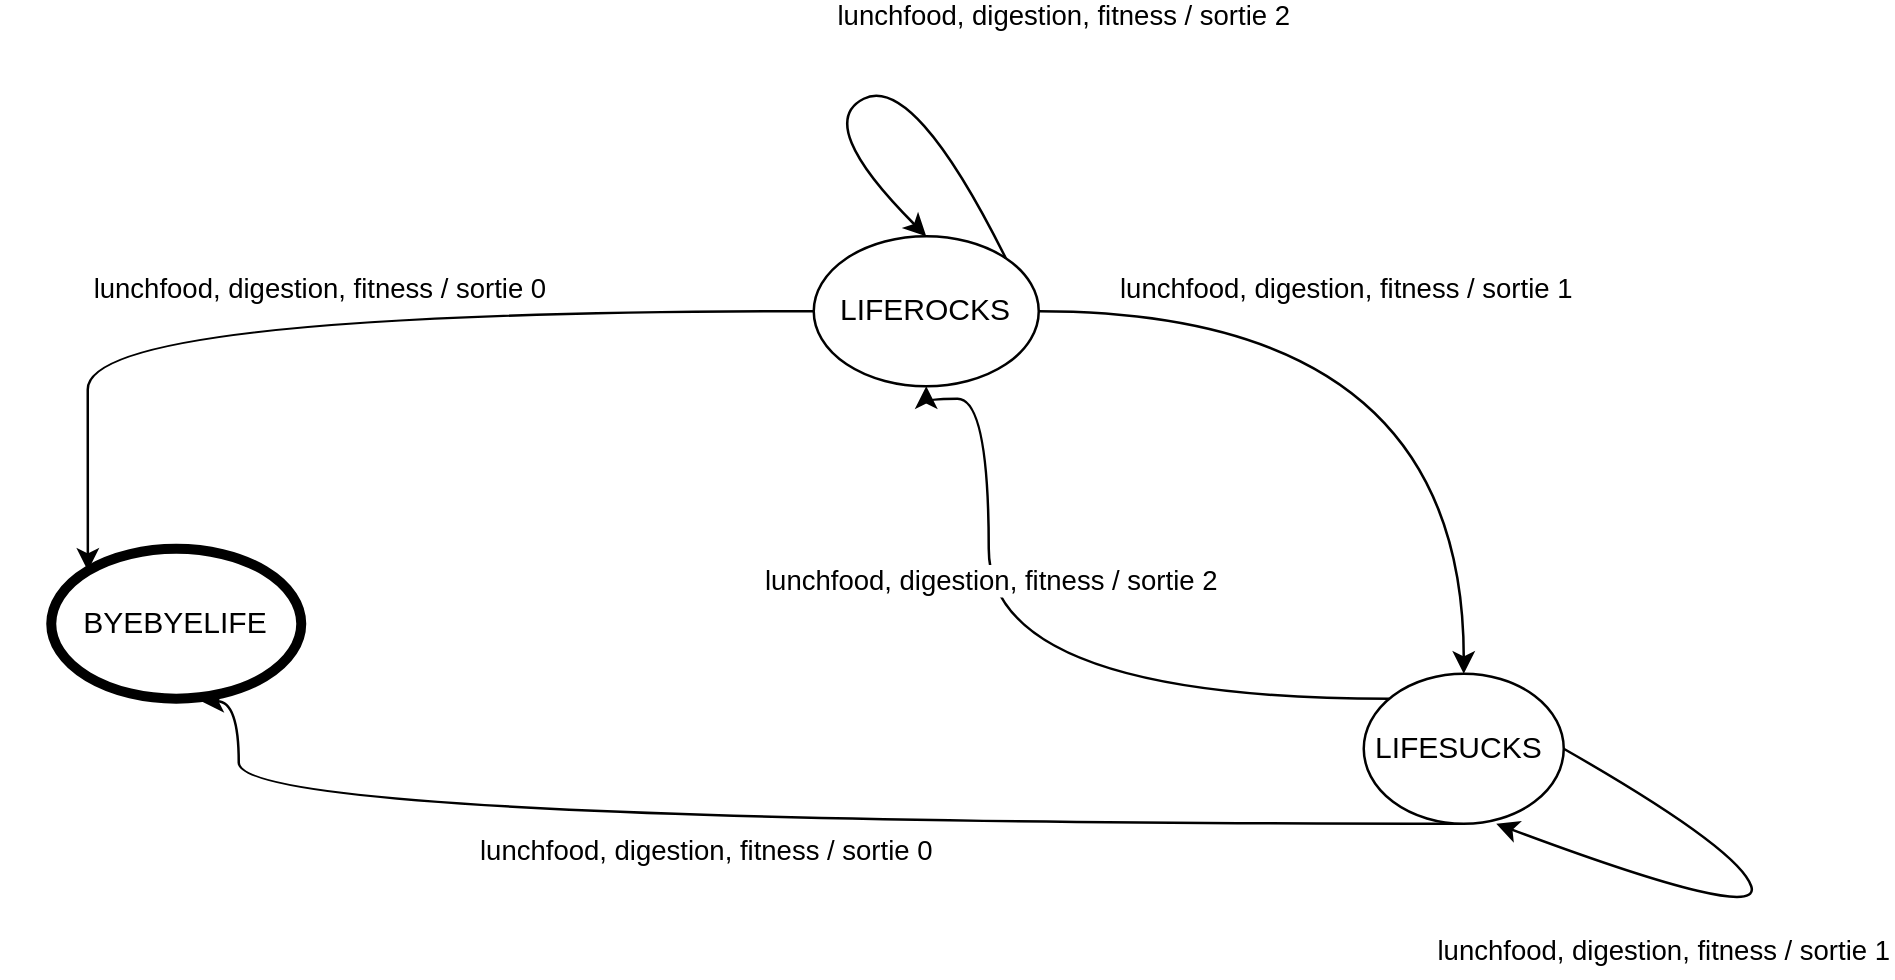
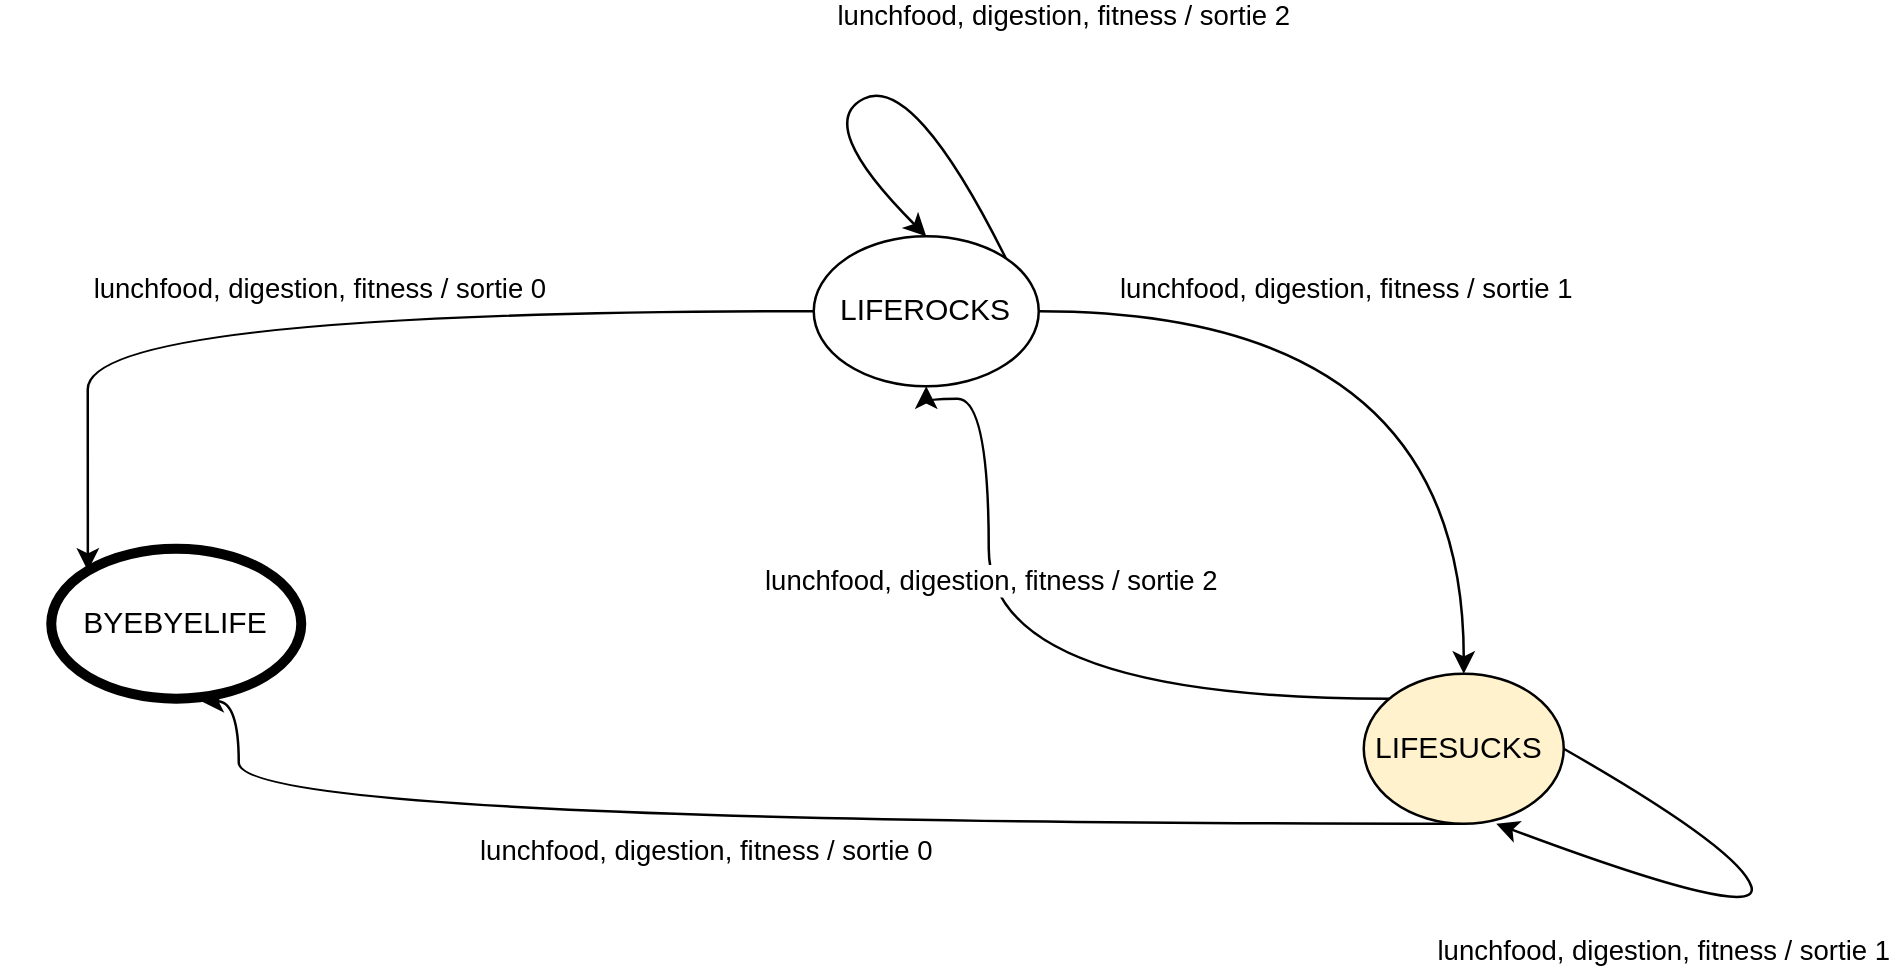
node "LIFESUCKS": fillcolor #ffffff -> #fff2cc
